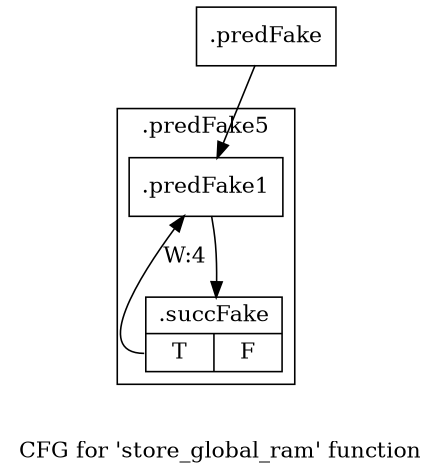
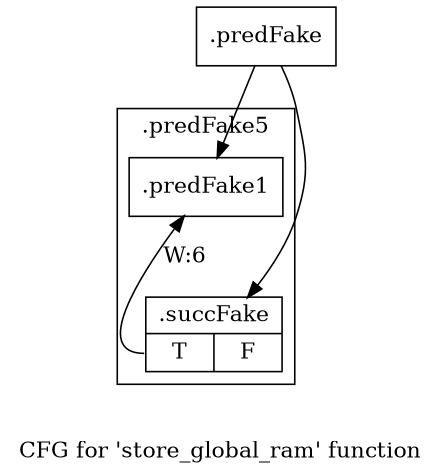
edge ".predFake1" -> ".succFake": now ".predFake" -> ".succFake"
edge ".succFake" -> ".predFake1": label "W:4" -> "W:6"
